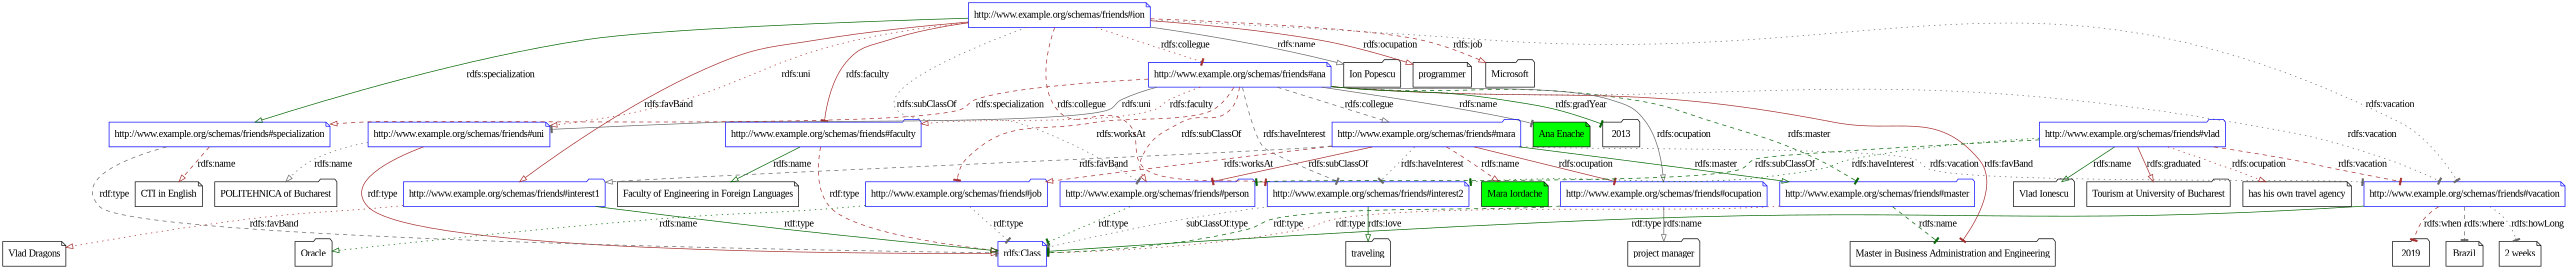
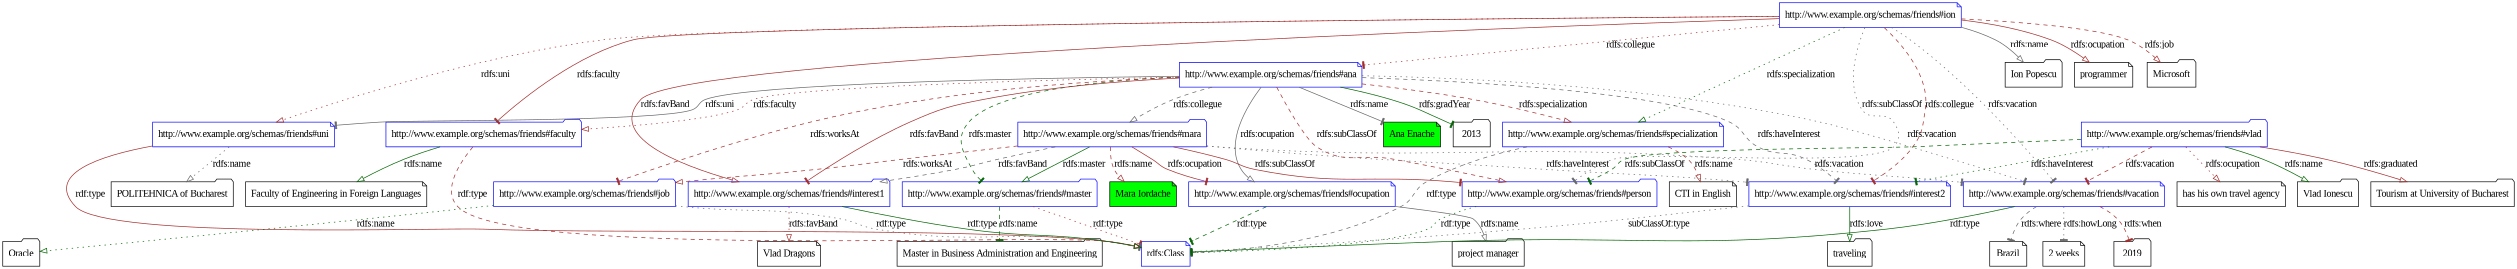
edge "http://www.example.org/schemas/friends#ion" -> "http://www.example.org/schemas/friends#specialization": style solid -> dotted
edge "http://www.example.org/schemas/friends#ana" -> "Master in Business Administration and Engineering": now "http://www.example.org/schemas/friends#ana" -> "http://www.example.org/schemas/friends#interest1"
